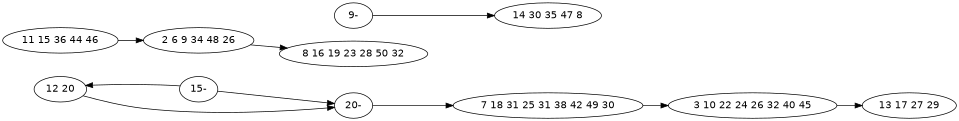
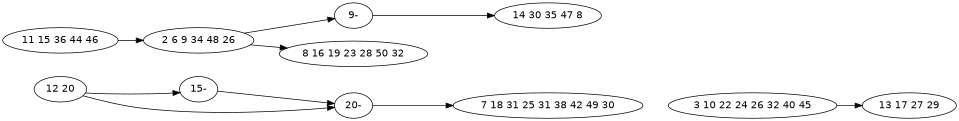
edge "2 6 9 34 48 26" -> "9-": added
edge "15-" -> "12 20": reversed
edge "7 18 31 25 31 38 42 49 30" -> "3 10 22 24 26 32 40 45": removed
